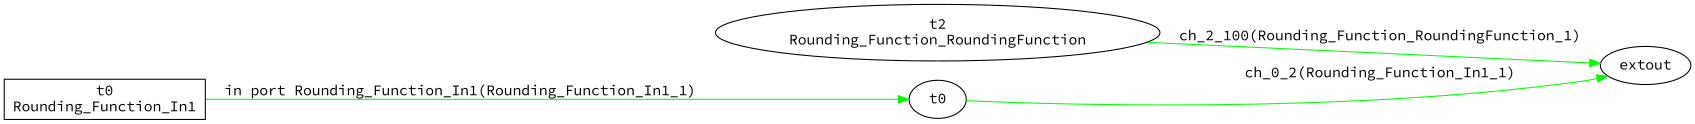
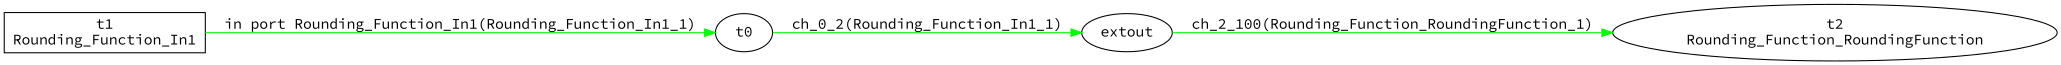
edge "t2 Rounding_Function_RoundingFunction" -> "extout": reversed
node "t0 Rounding_Function_In1": label "t0 Rounding_Function_In1" -> "t1 Rounding_Function_In1"
